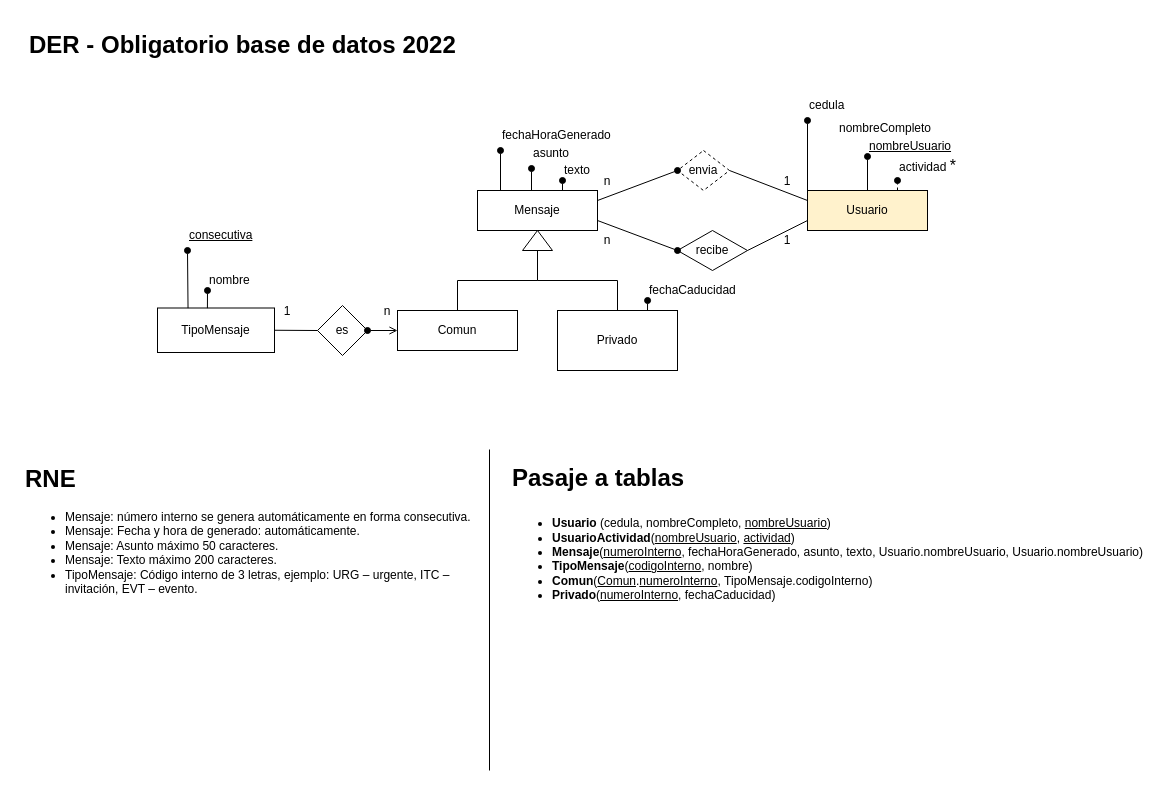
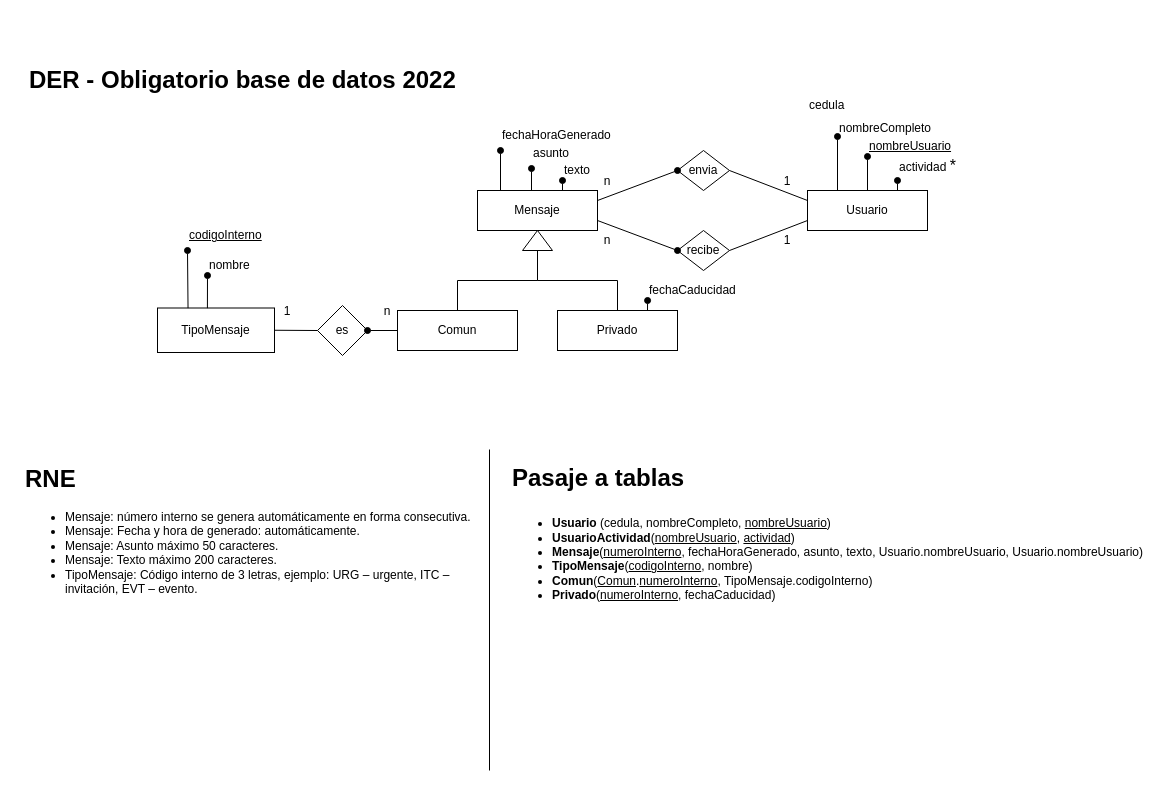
node "DER - Obligatorio base de datos 2022": moved (363, 46) -> (363, 81)
edge "Usuario" -> "cedula": removed
edge "Usuario" -> "nombreCompleto": added
node "envia": style dashed -> solid
edge "Usuario" -> "actividad *": style dashed -> solid
node "Usuario": fillcolor #fff2cc -> #ffffff
node "consecutiva": label "consecutiva" -> "codigoInterno"
node "recibe": size 70x40 -> 52x40
node "nombre": moved (233, 281) -> (233, 266)
edge "es" -- "Comun": arrowhead open -> none
node "Privado": size 120x60 -> 120x40
